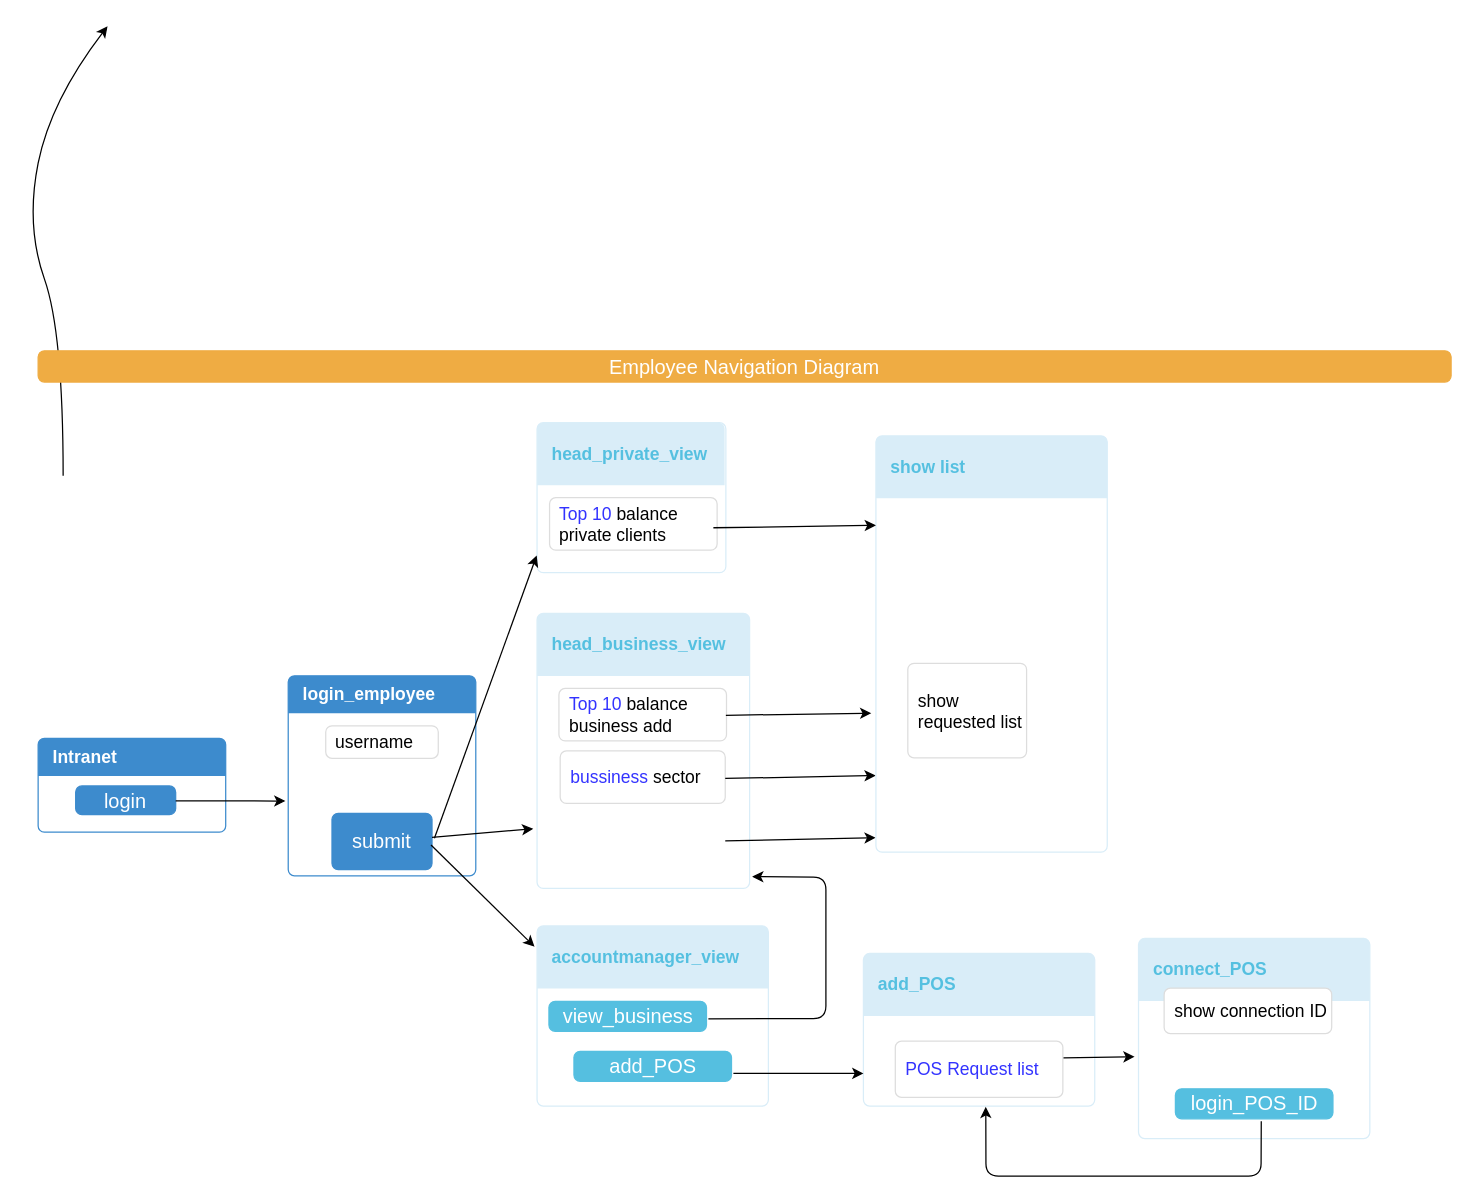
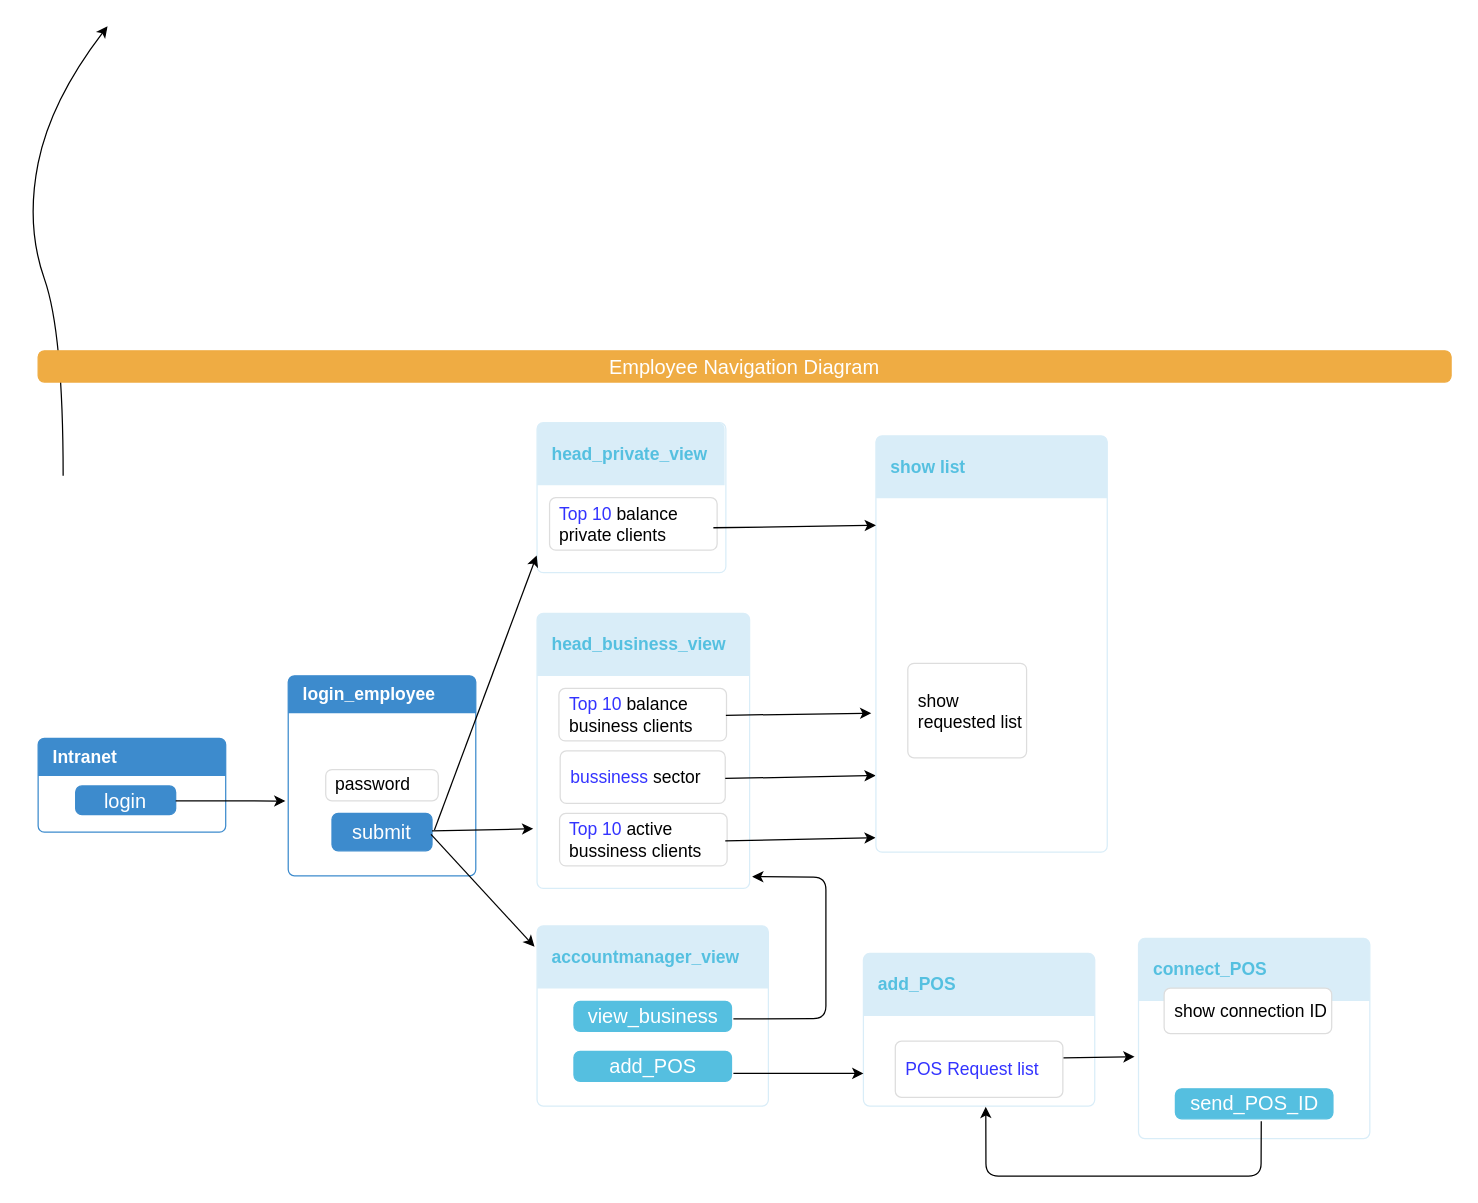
node "Top 10 balance business add": label "Top 10 balance business add" -> "Top 10 balance business clients"
node "username": removed
node "password": added
node "Top 10 active bussiness clients": added
node "submit": size 100x56 -> 100x38
node "view_business": moved (628, 1016) -> (653, 1016)
node "login_POS_ID": label "login_POS_ID" -> "send_POS_ID"
